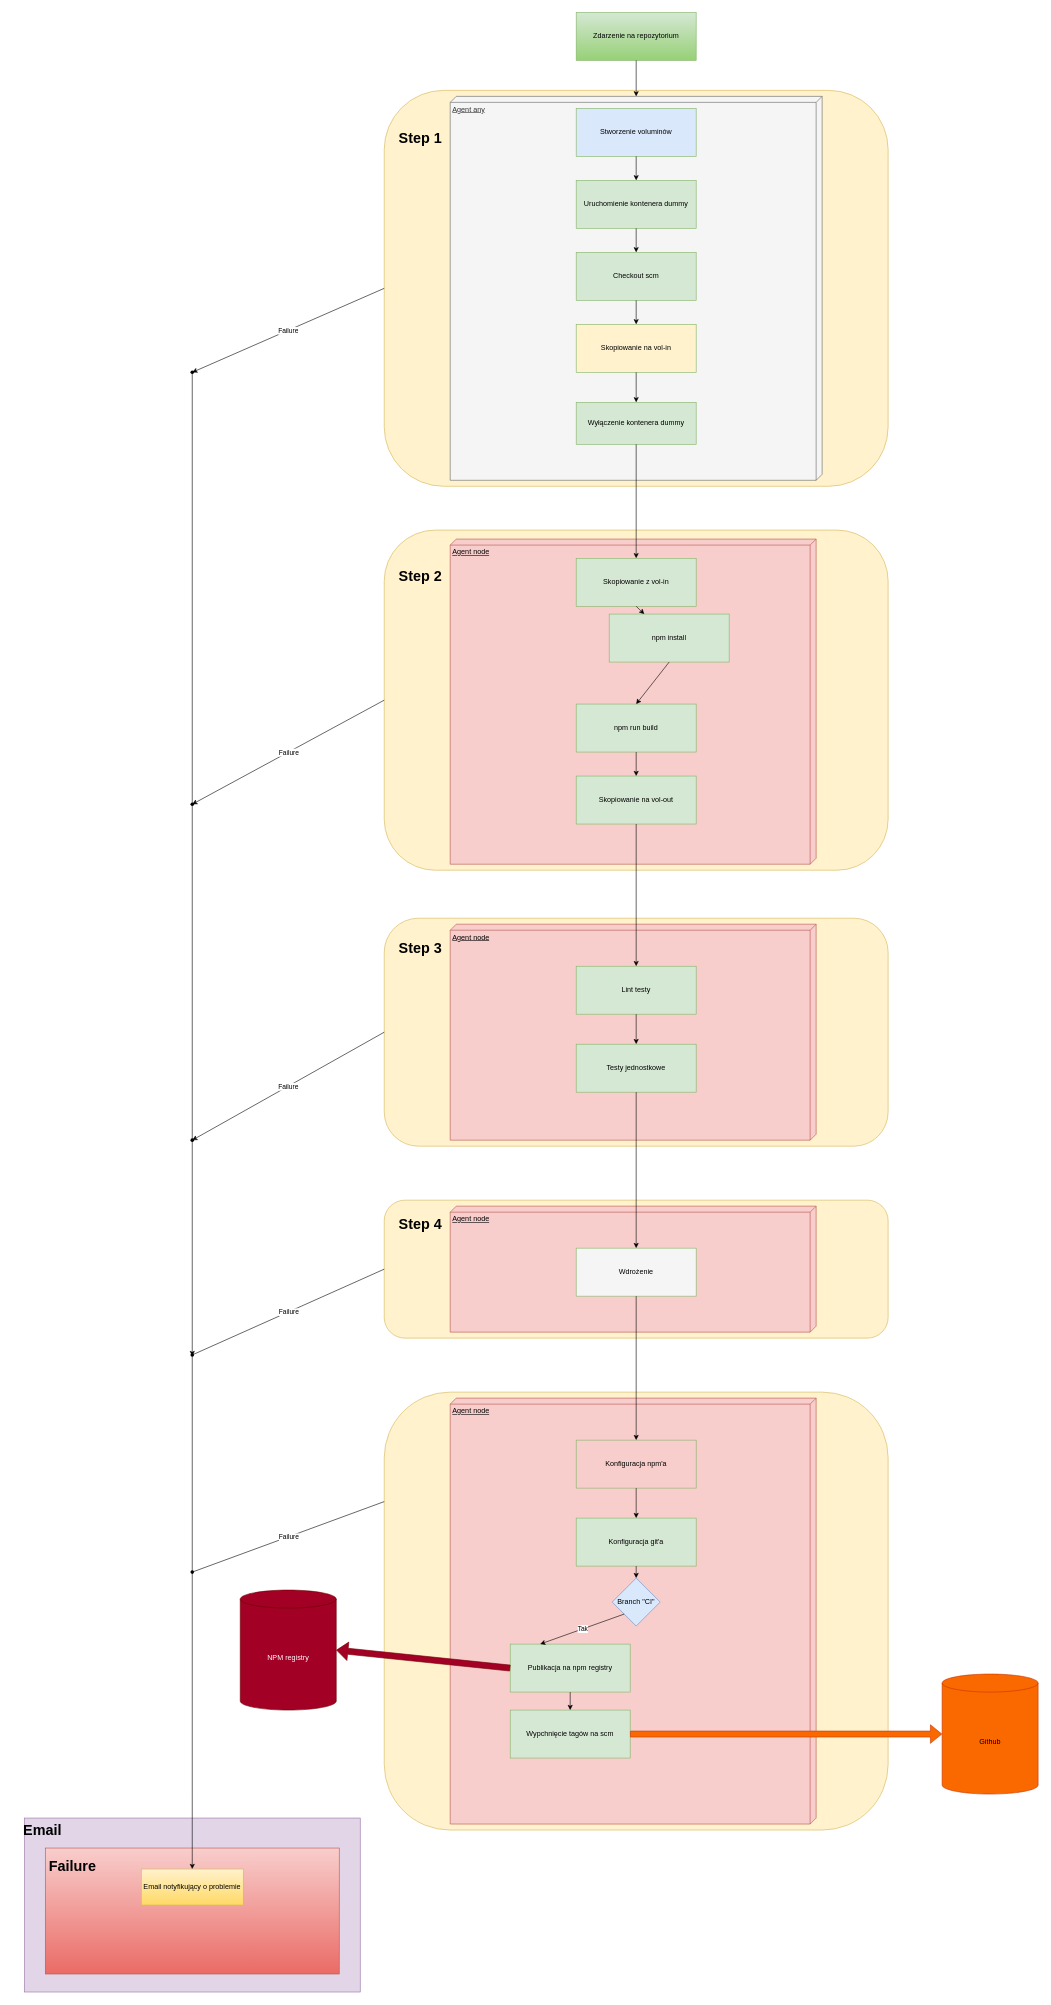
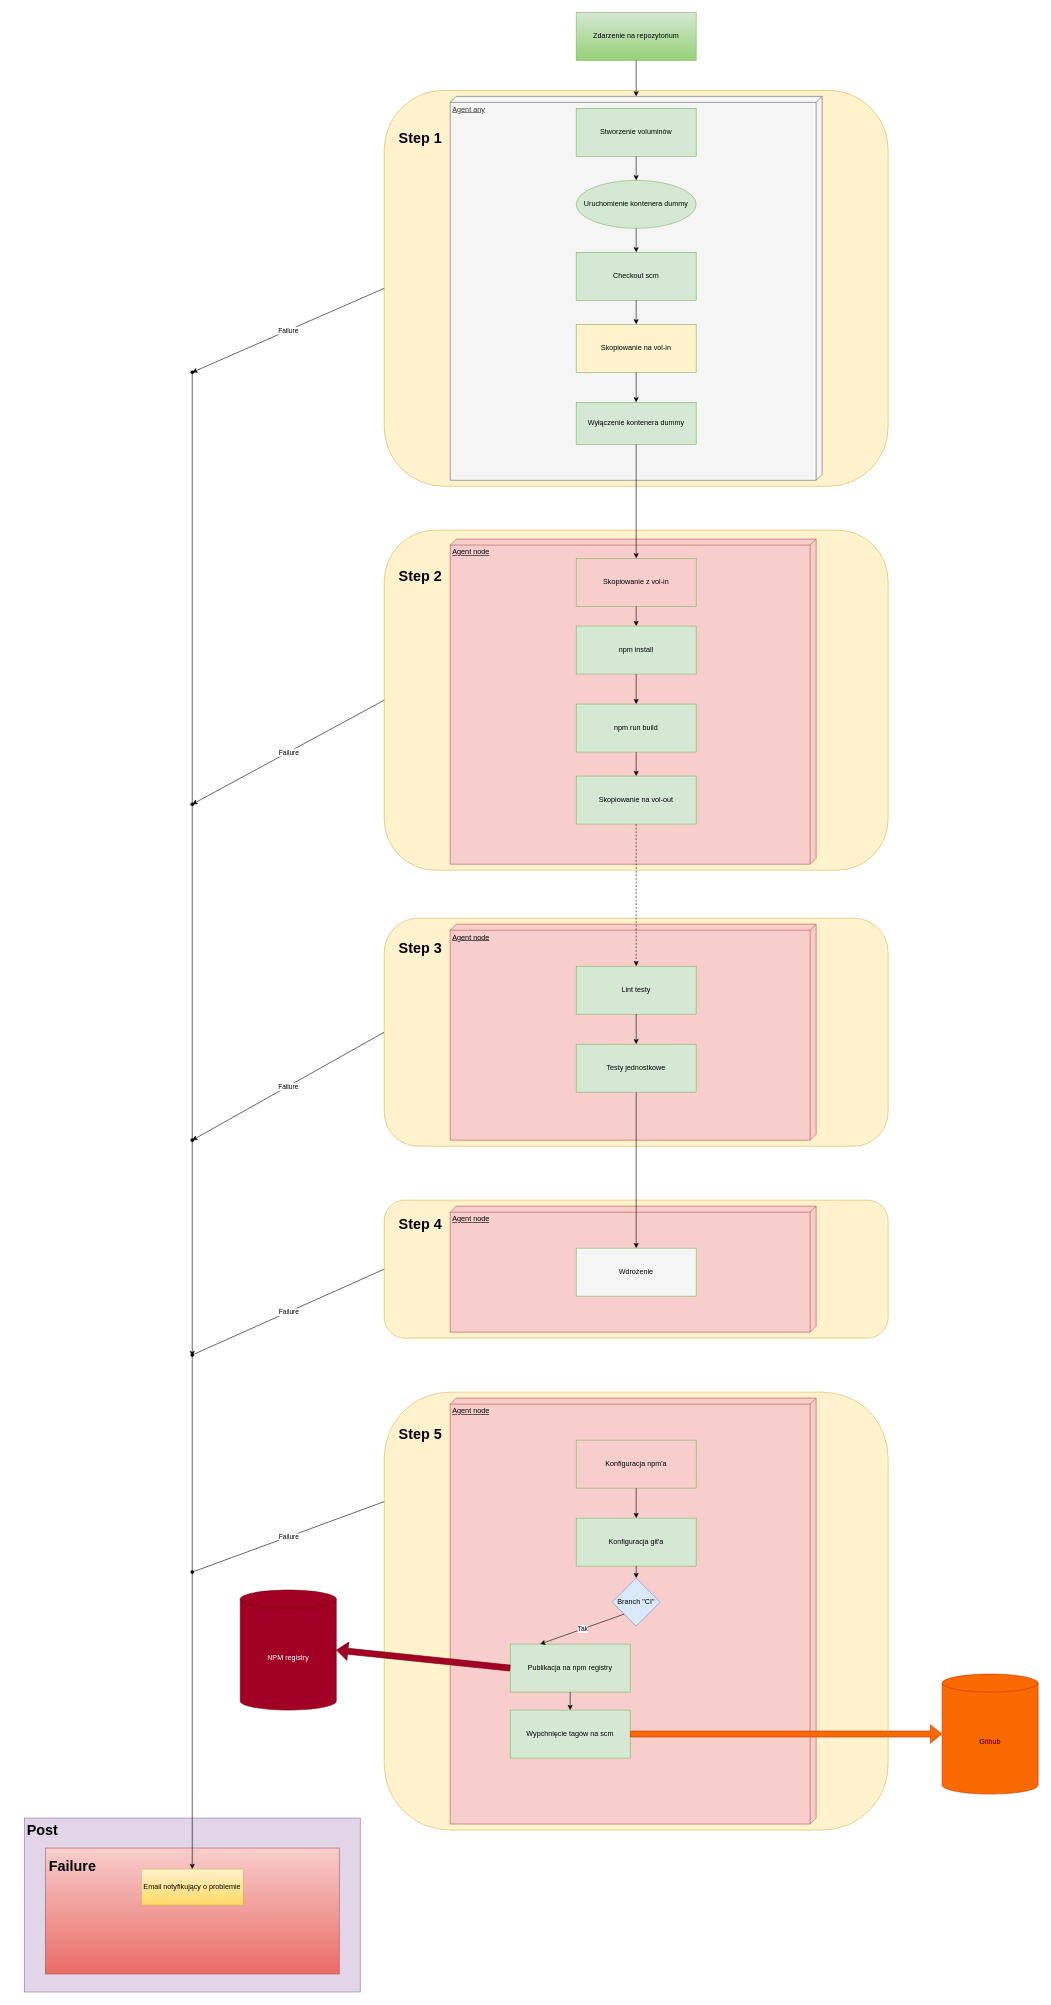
node "Stworzenie voluminów": fillcolor #dae8fc -> #d5e8d4
node "Uruchomienie kontenera dummy": shape rectangle -> ellipse
node "Skopiowanie z vol-in": fillcolor #d5e8d4 -> #f8cecc
node "npm install": moved (669, 638) -> (636, 650)
edge "Skopiowanie na vol-out" -> "Lint testy": style solid -> dashed
node "Step 5": added
edge "Wdrożenie" -> "Konfiguracja npm'a": removed
node "Email": label "Email" -> "Post"
